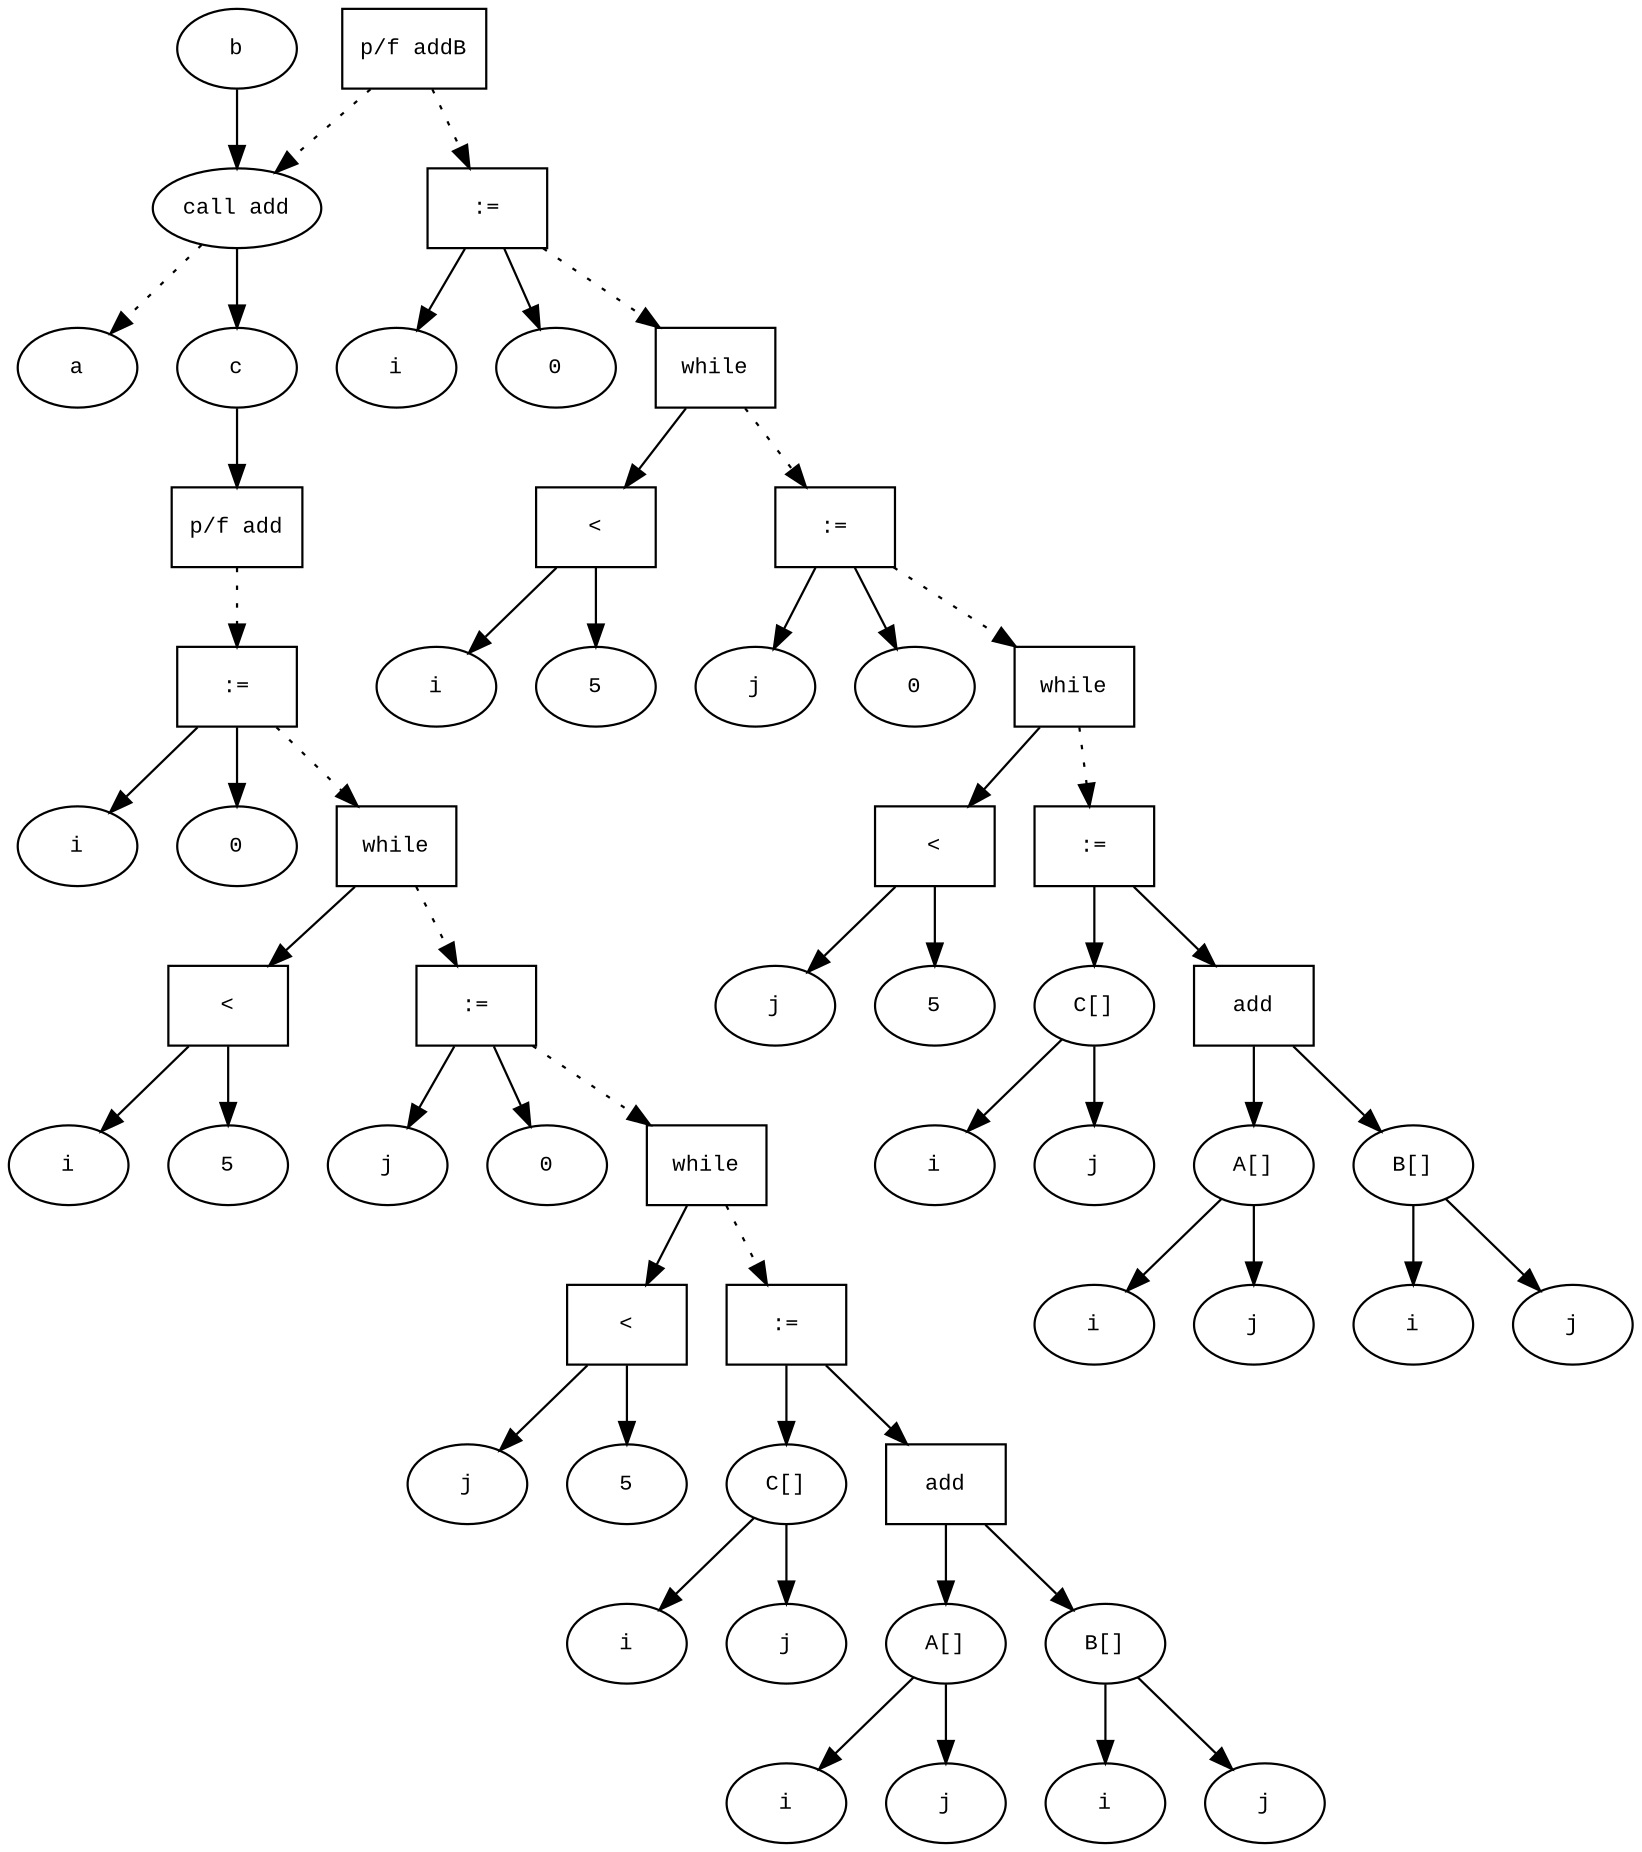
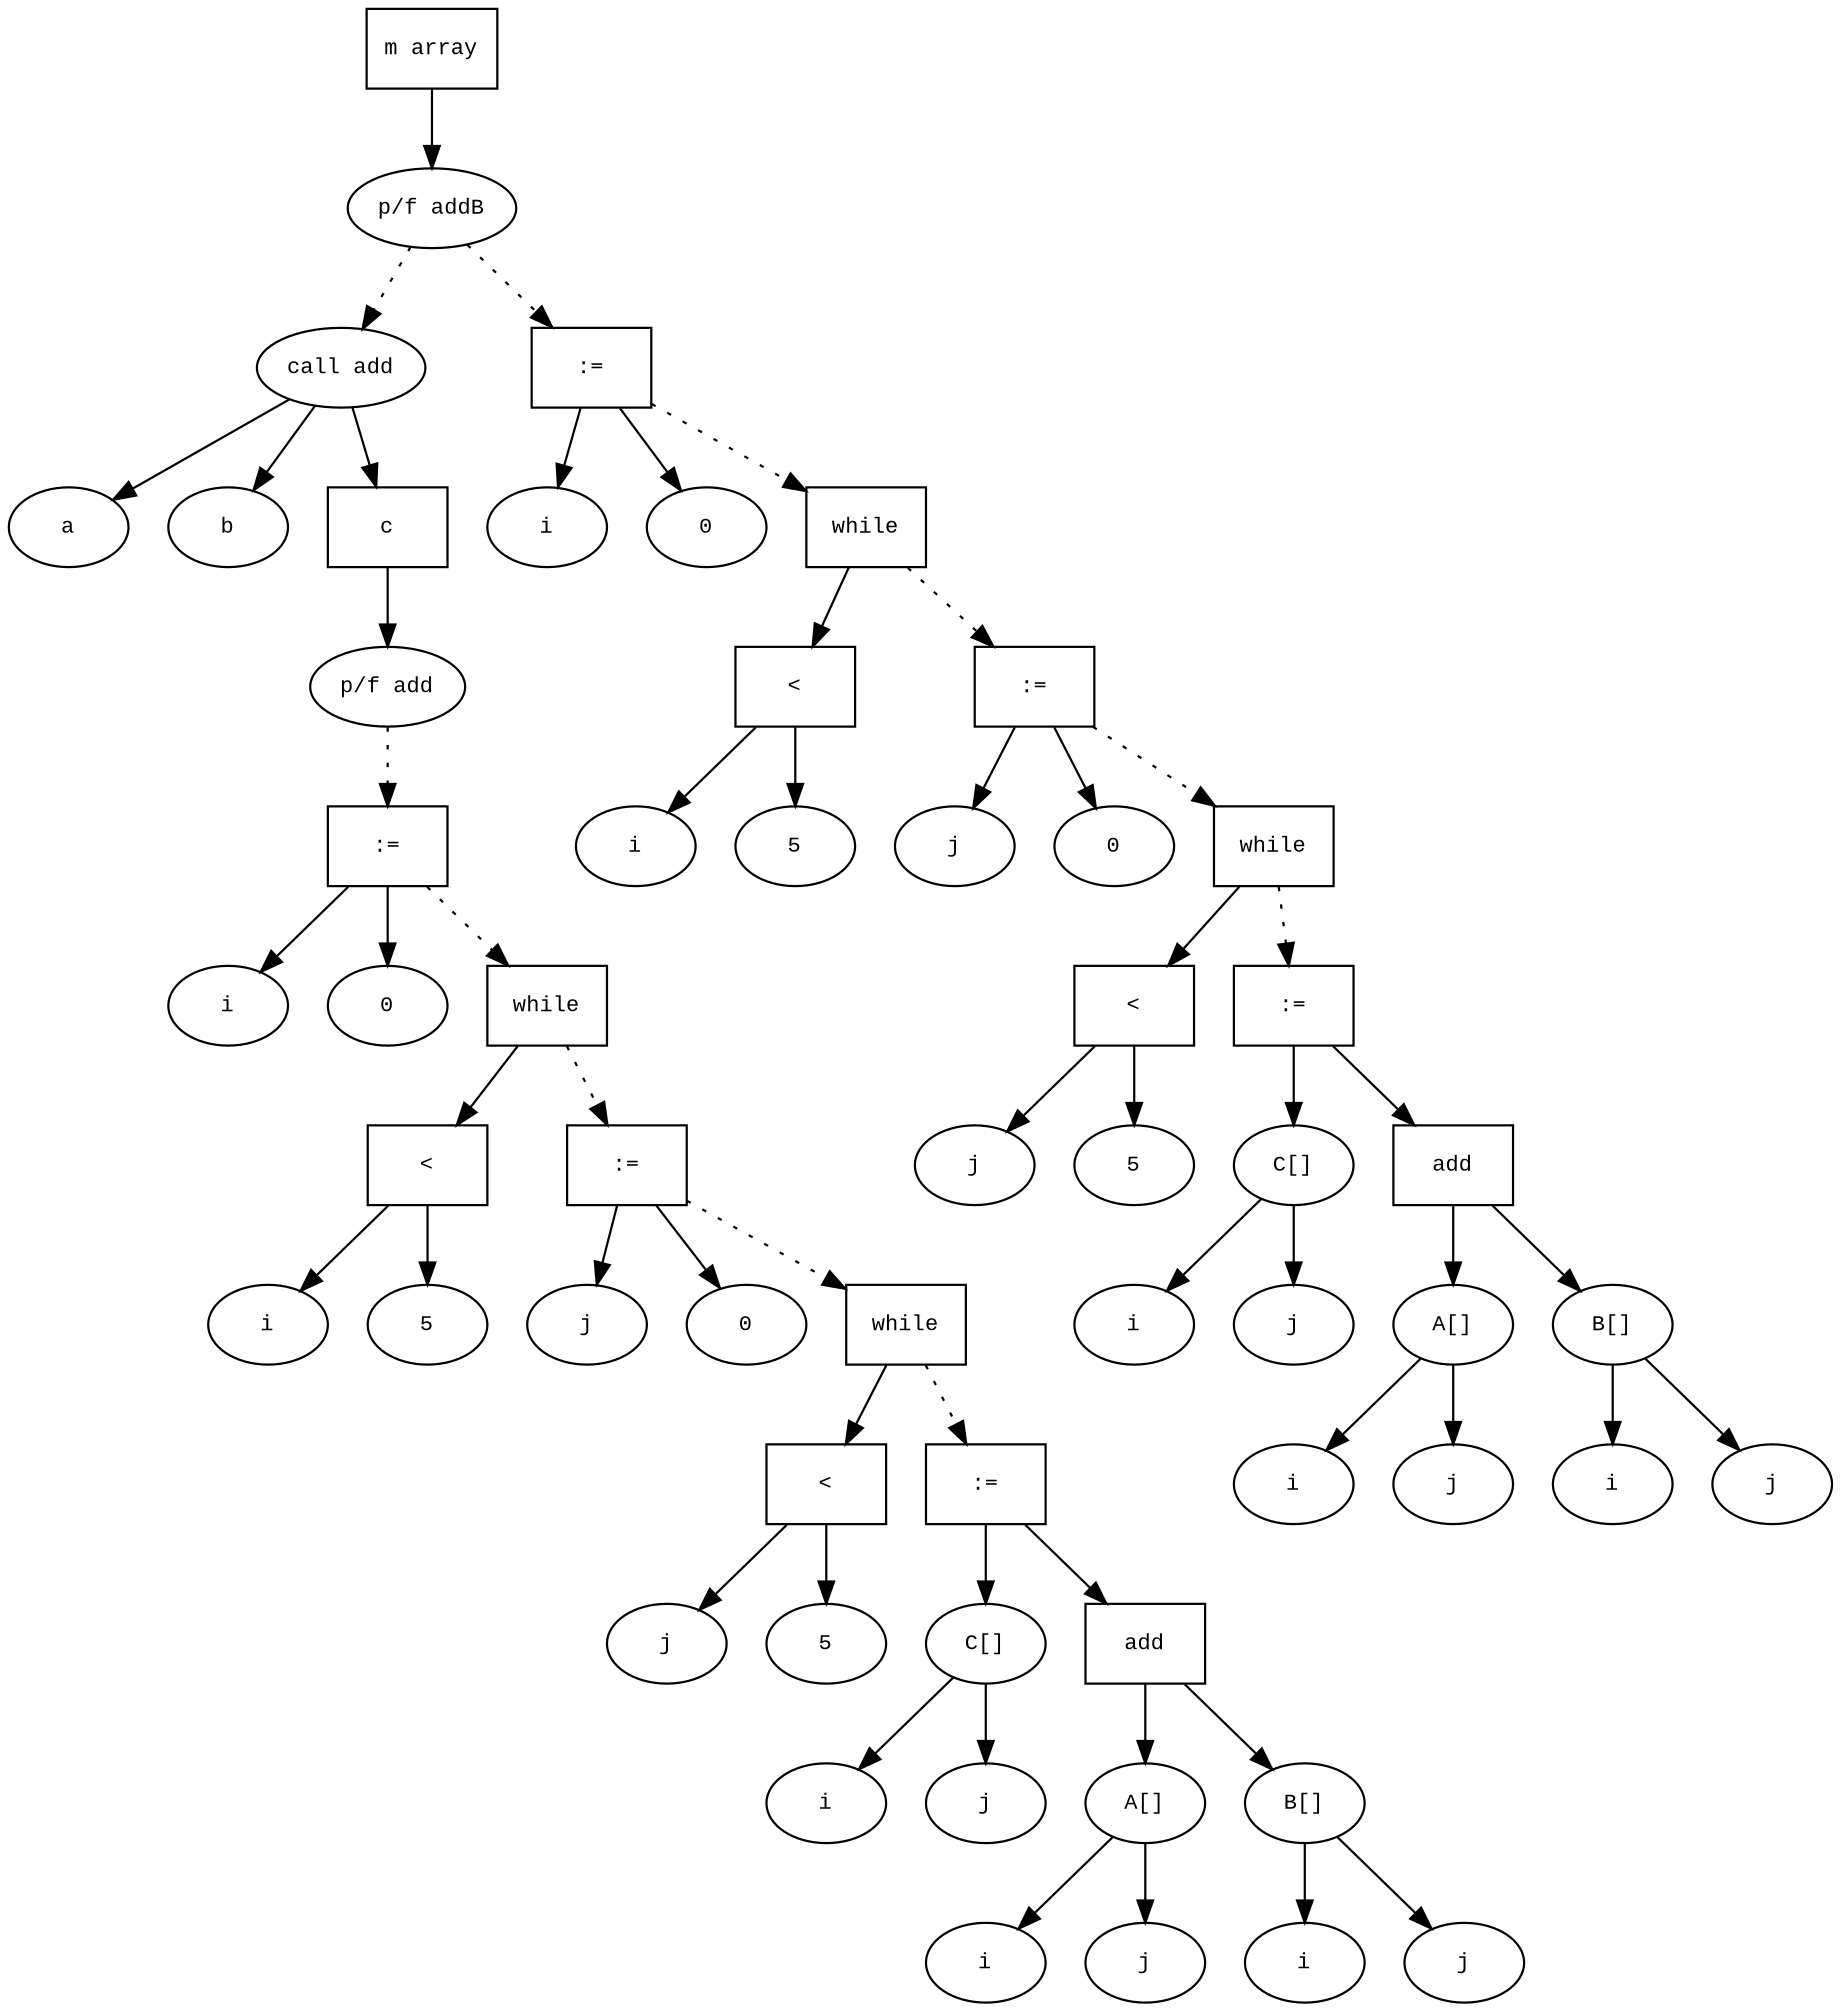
node "p/f addB": shape box -> ellipse
node "m array": added
edge "b" -> "call add": reversed
edge "call add" -> "a": style dotted -> solid
node "c": shape ellipse -> box
node "p/f add": shape box -> ellipse
